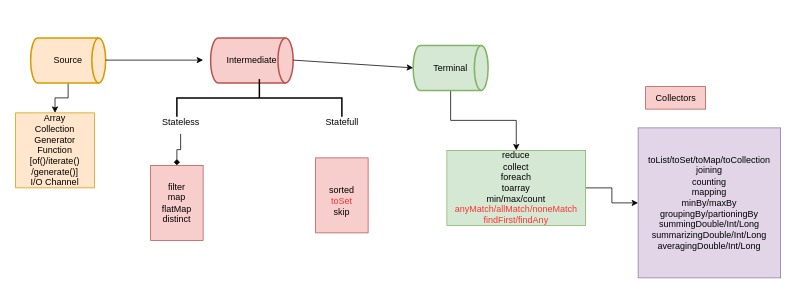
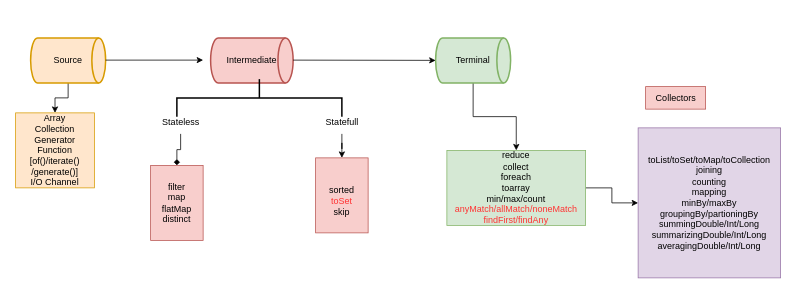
node "Terminal": moved (450, 68) -> (473, 60)
edge "Statefull" -> "sorted toSet skip": added
